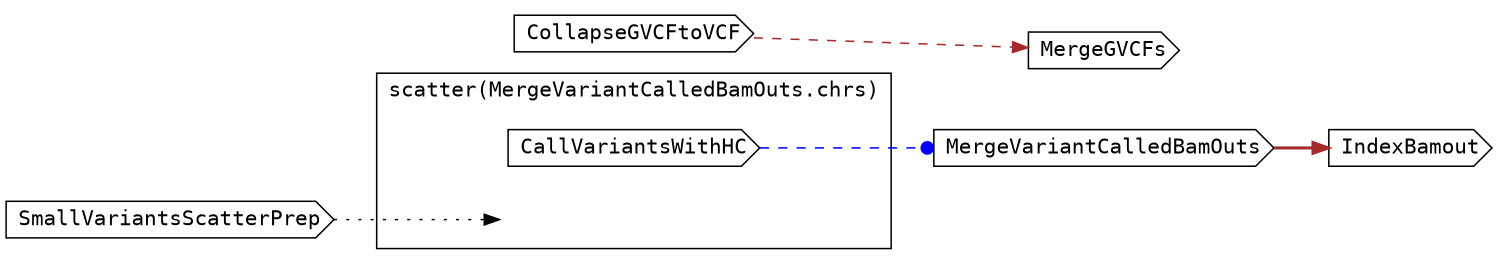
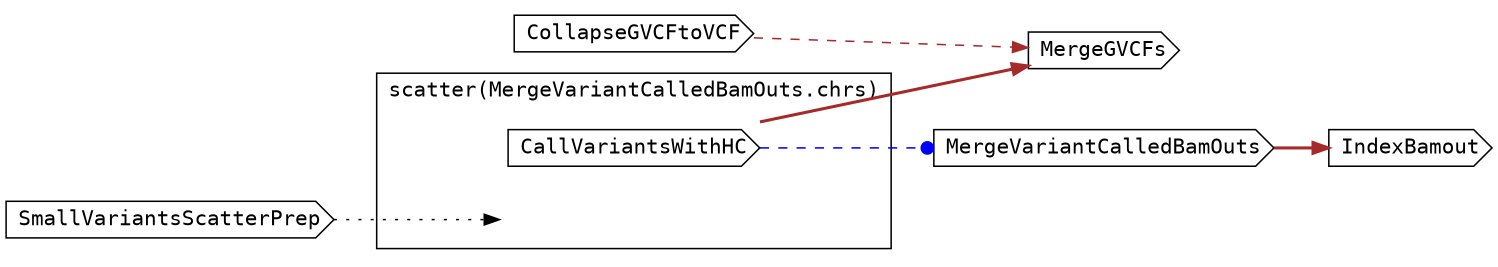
edge "CallVariantsWithHC" -> "MergeGVCFs": added
